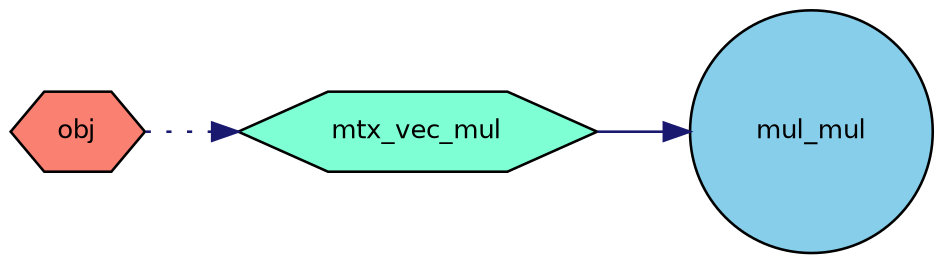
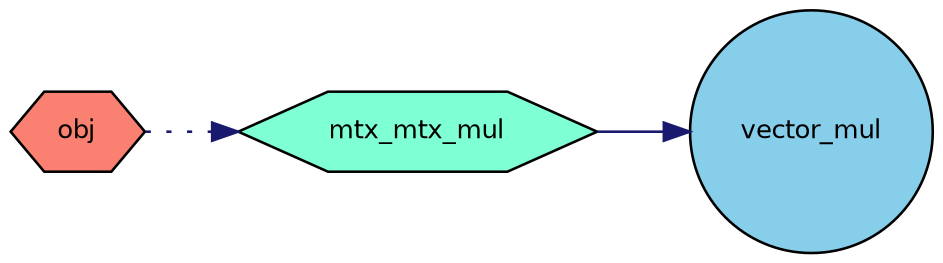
node "mtx_vec_mul": label "mtx_vec_mul" -> "mtx_mtx_mul"
node "mul_mul": label "mul_mul" -> "vector_mul"
